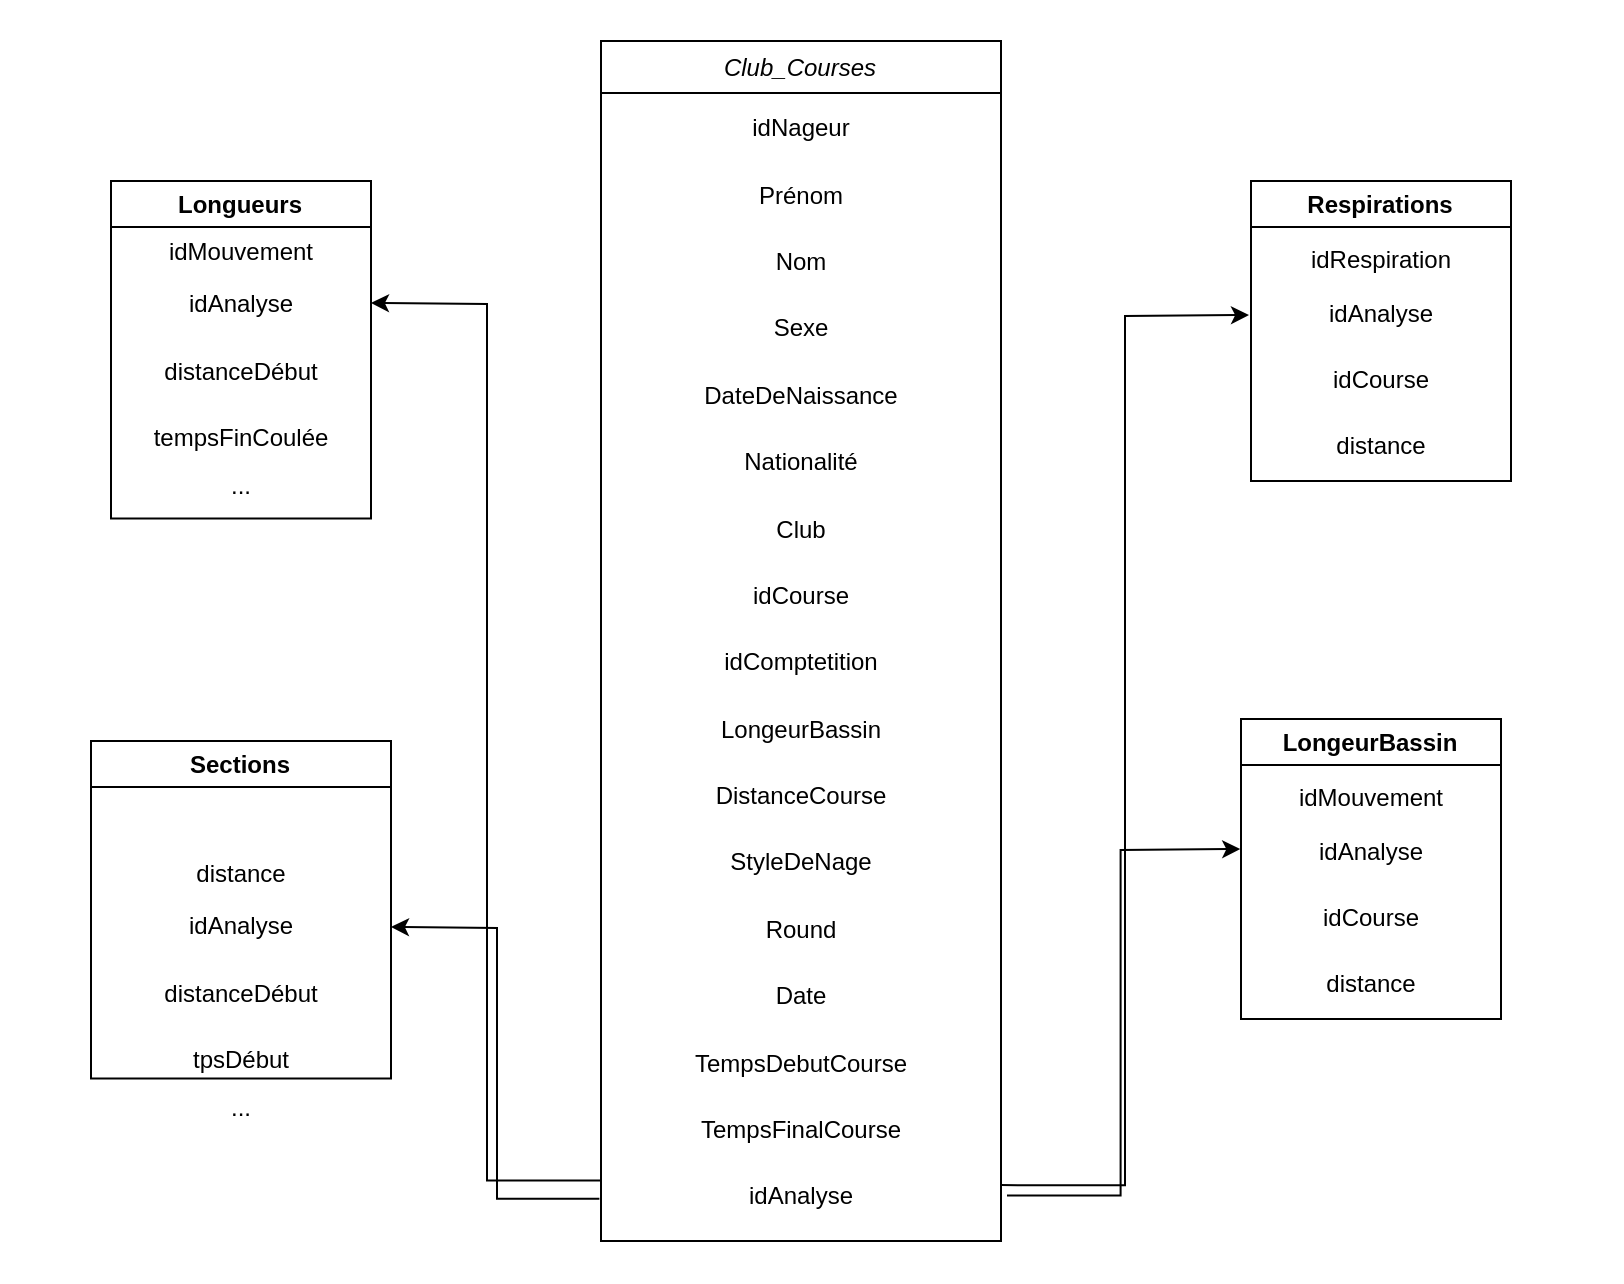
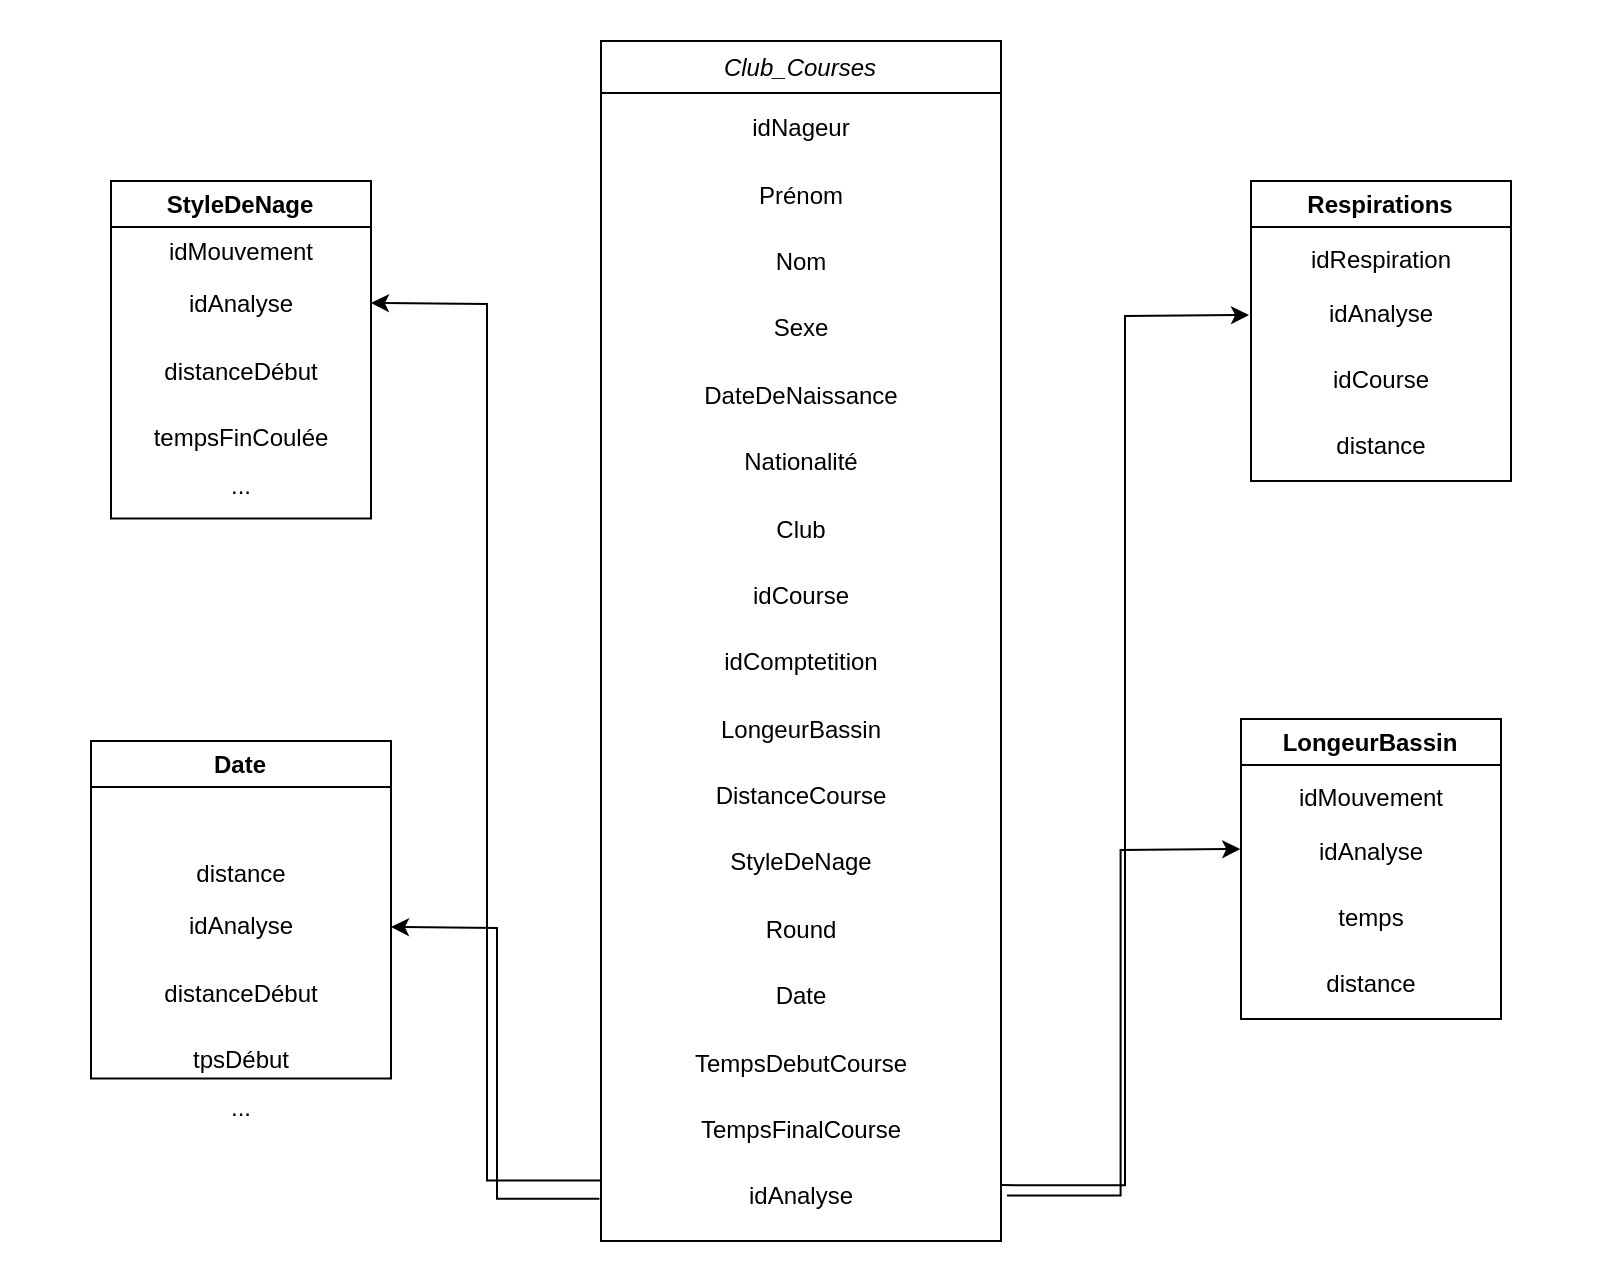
node "Longueurs": label "Longueurs" -> "StyleDeNage"
node "Sections": label "Sections" -> "Date"
node "idMouvement idAnalyse idCourse distance": label "idMouvement idAnalyse idCourse distance" -> "idMouvement idAnalyse temps distance"
